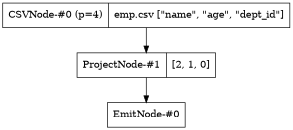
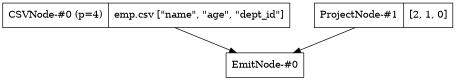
edge "CSVNode-#0 (p=4)" -> "ProjectNode-#1": now "CSVNode-#0 (p=4)" -> "EmitNode-#0"
